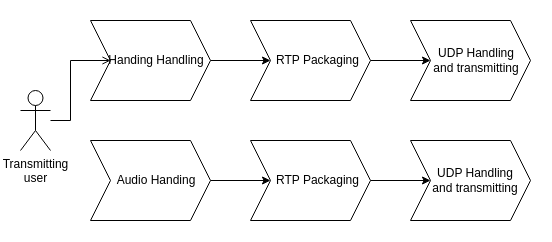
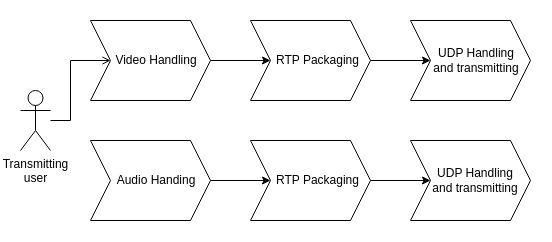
node "Handing Handling": label "Handing Handling" -> "Video Handling"
